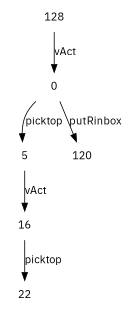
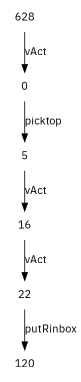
node "128": label "128" -> "628"
edge "0" -> "120": now "22" -> "120"
edge "16" -> "22": label "picktop" -> "vAct"
